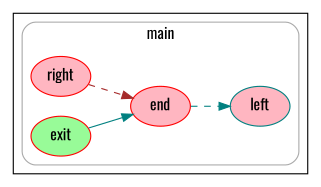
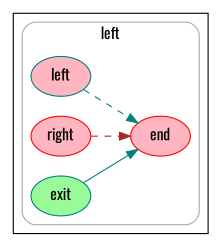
cluster "main": label "main" -> "left"
edge "end" -> "left": reversed
node "exit": color red -> teal
